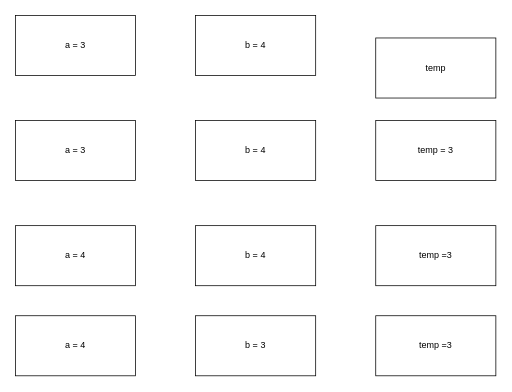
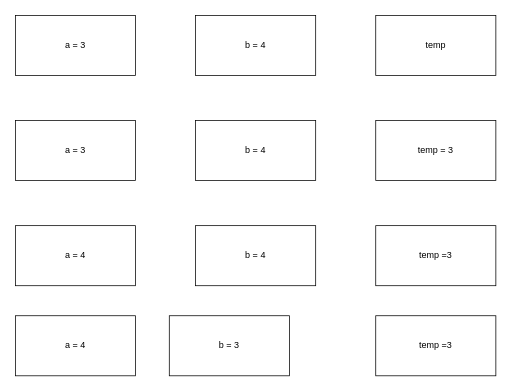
node "temp": moved (435, 68) -> (435, 45)
node "b = 3": moved (255, 345) -> (229, 345)
